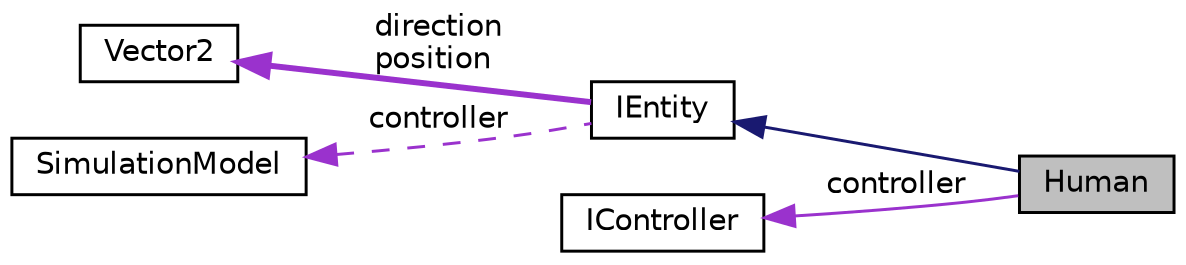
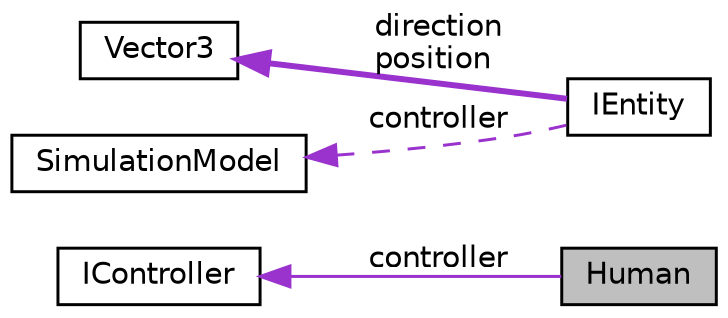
node "Vector2": label "Vector2" -> "Vector3"
edge "Human" -> "IEntity": removed
